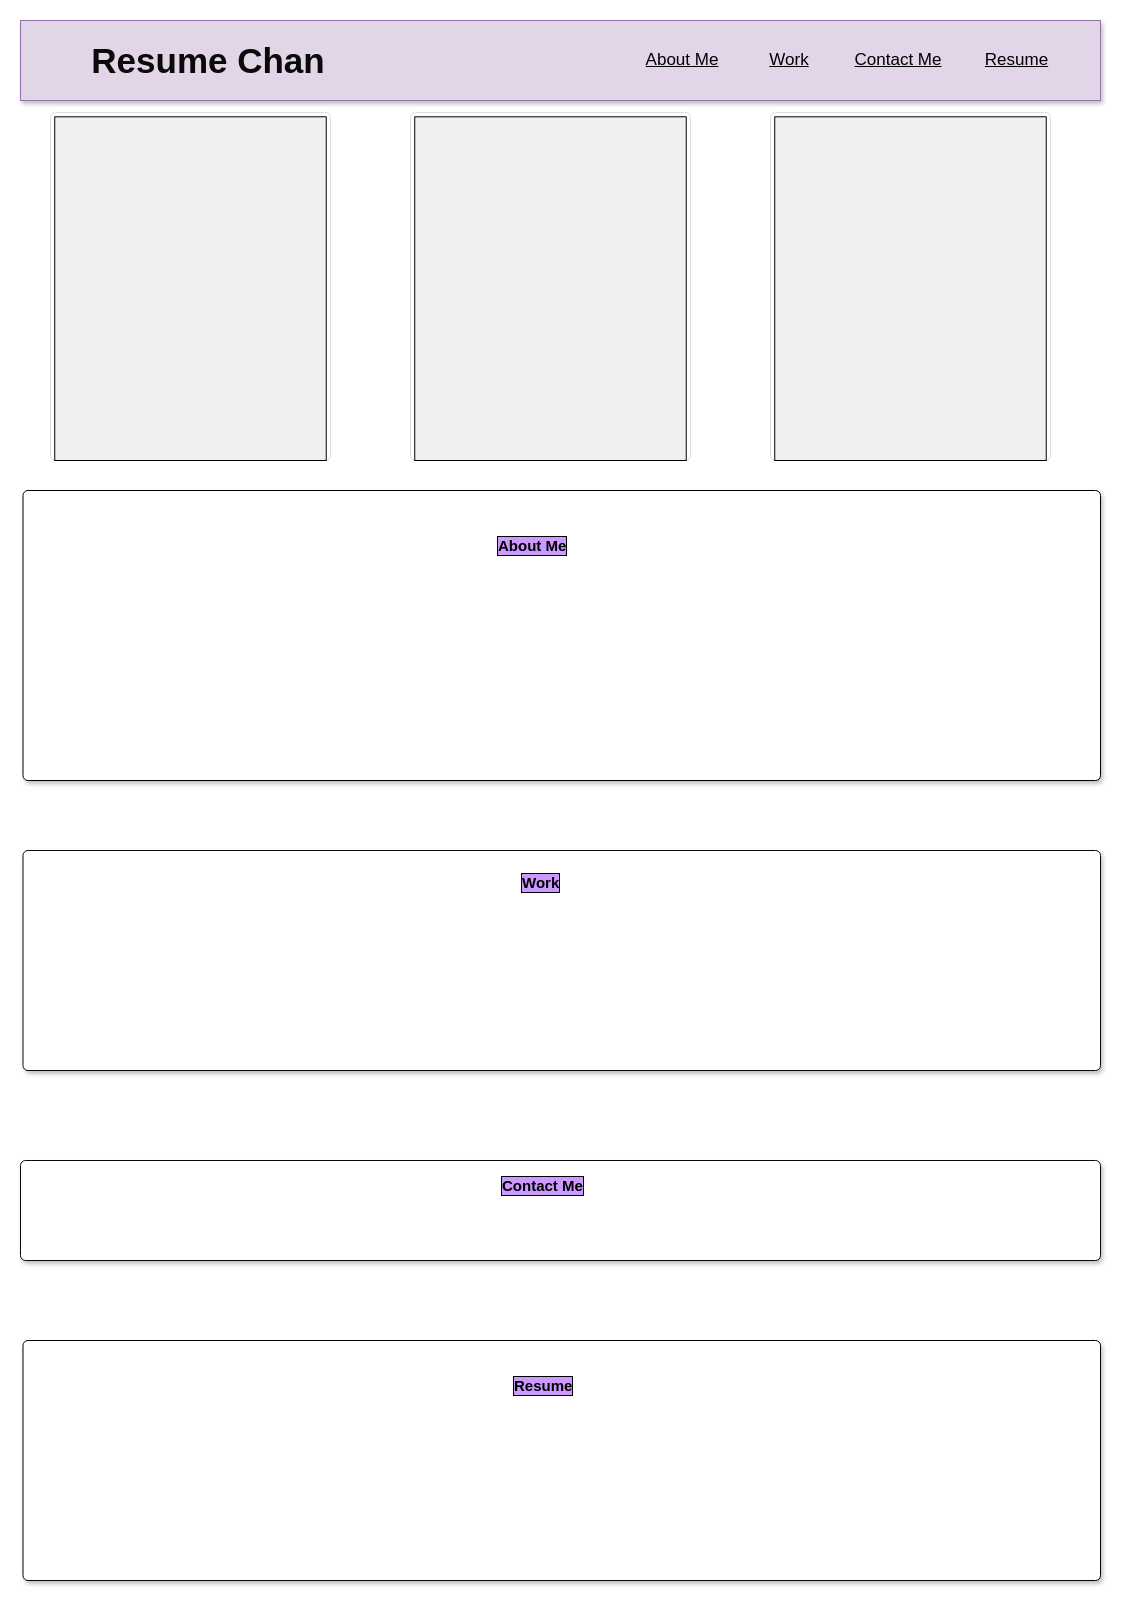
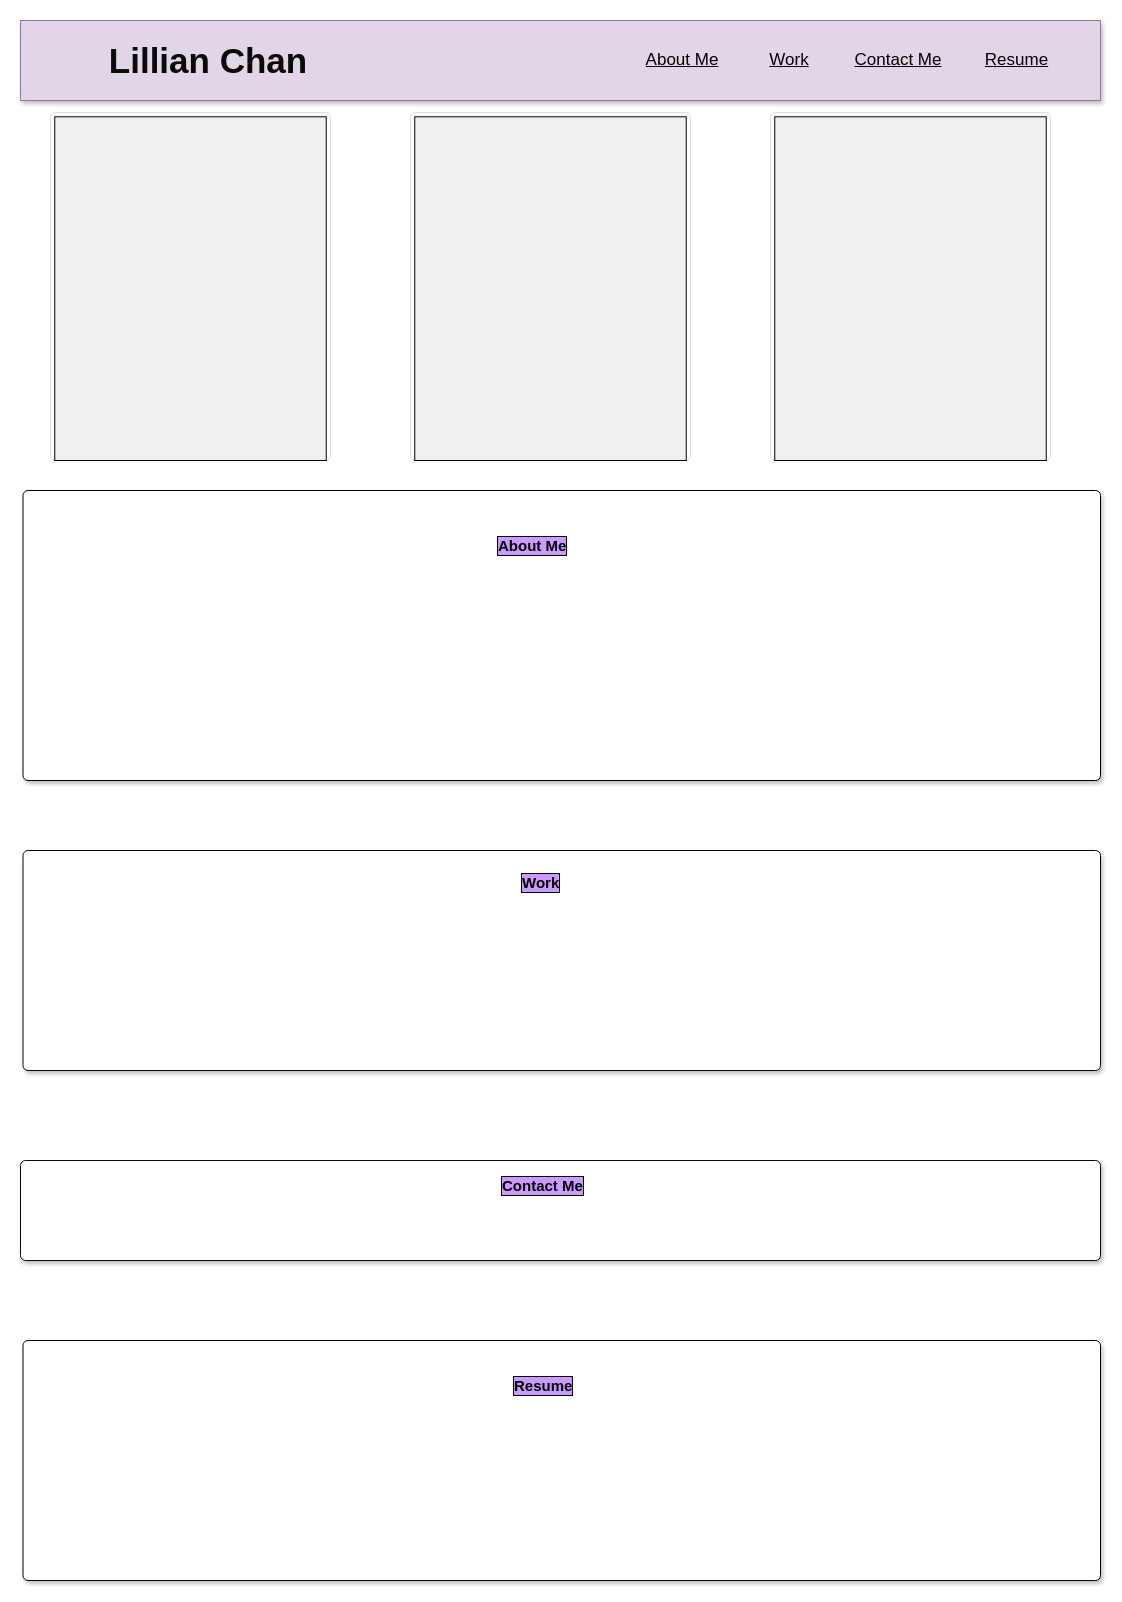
node "Resume Chan": label "Resume Chan" -> "Lillian Chan"
